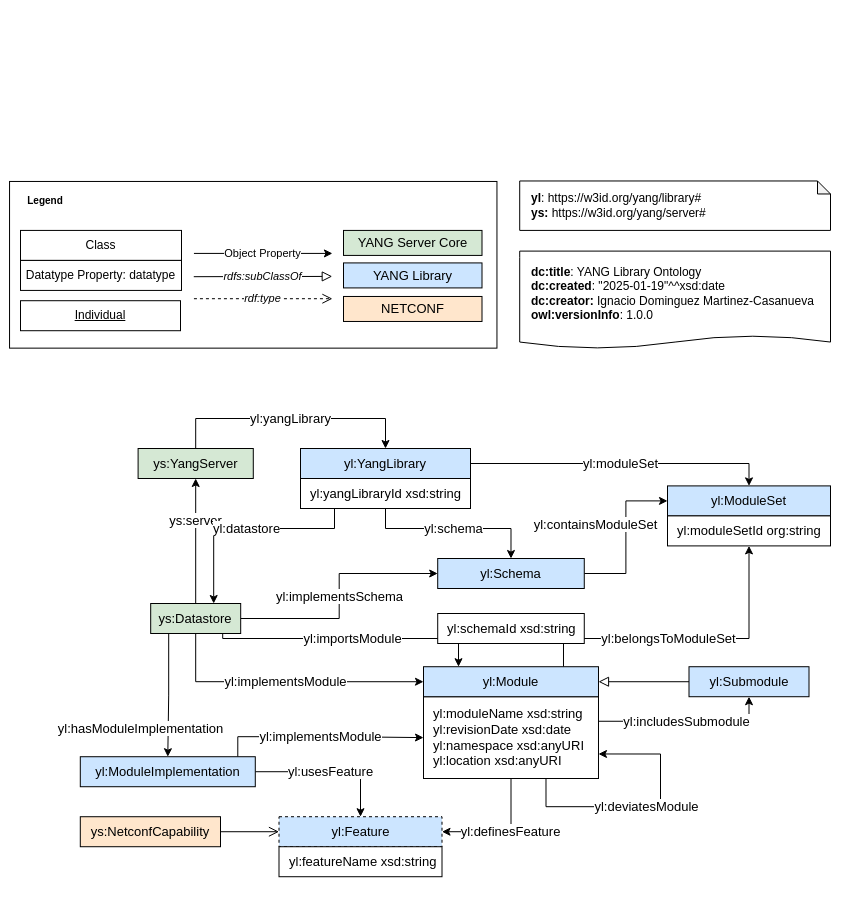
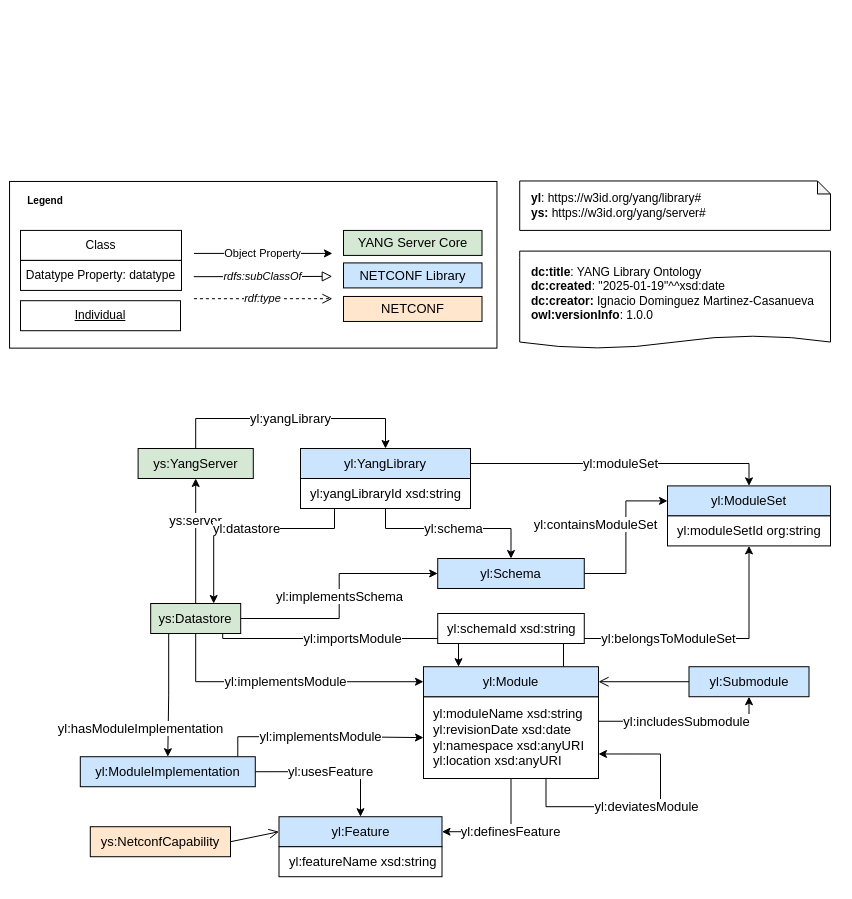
node "YANG Library": label "YANG Library" -> "NETCONF Library"
edge "yl:Submodule" -> "yl:Module": arrowhead block -> open
node "ys:NetconfCapability": moved (150, 832) -> (160, 842)
node "yl:Feature": style dashed -> solid
